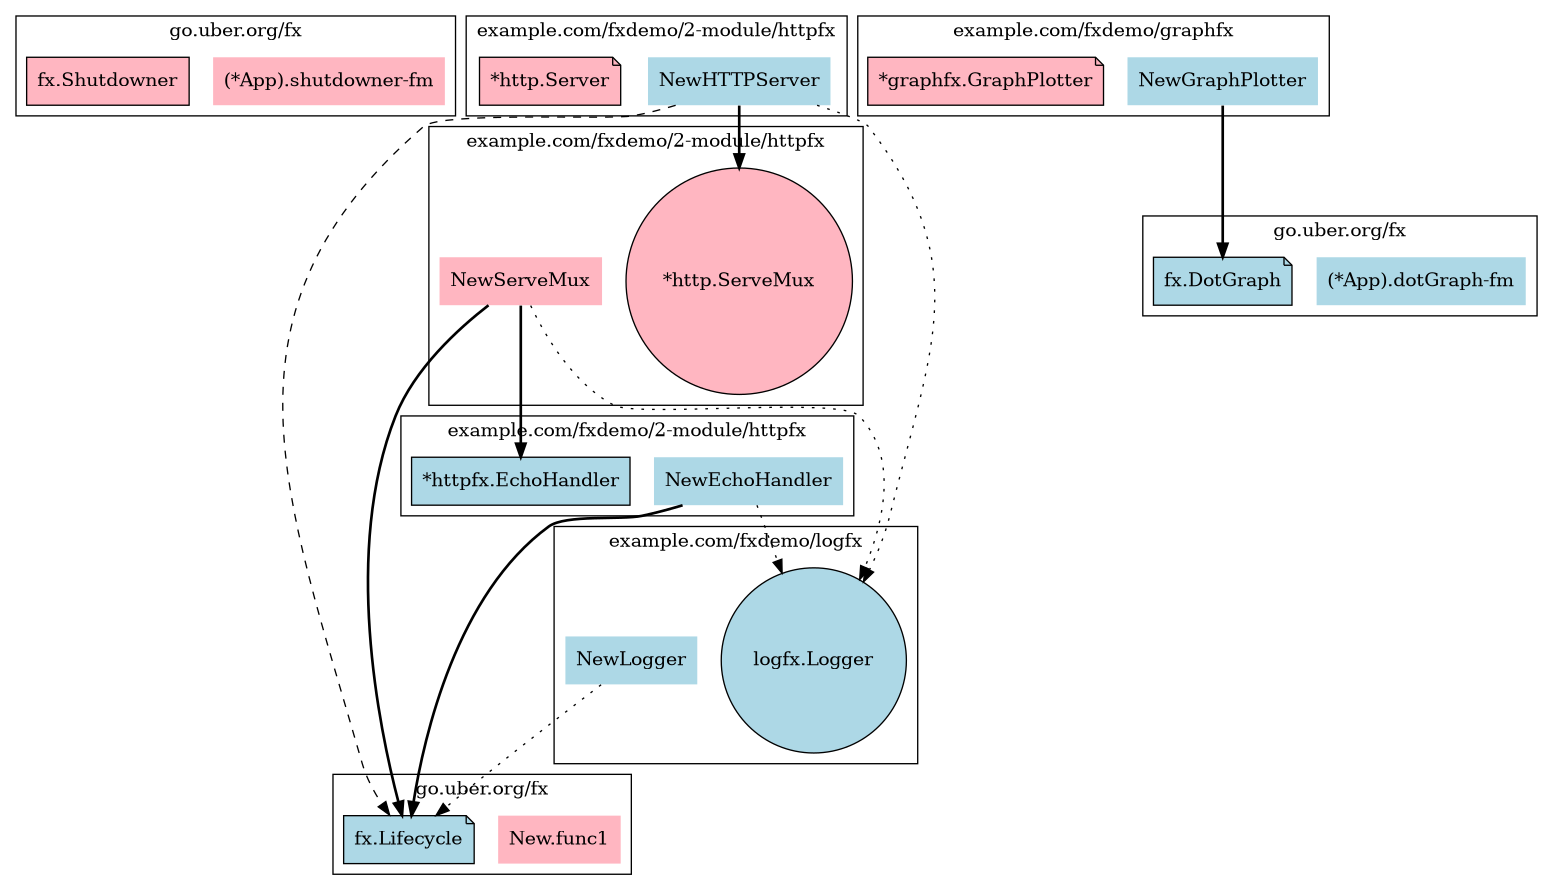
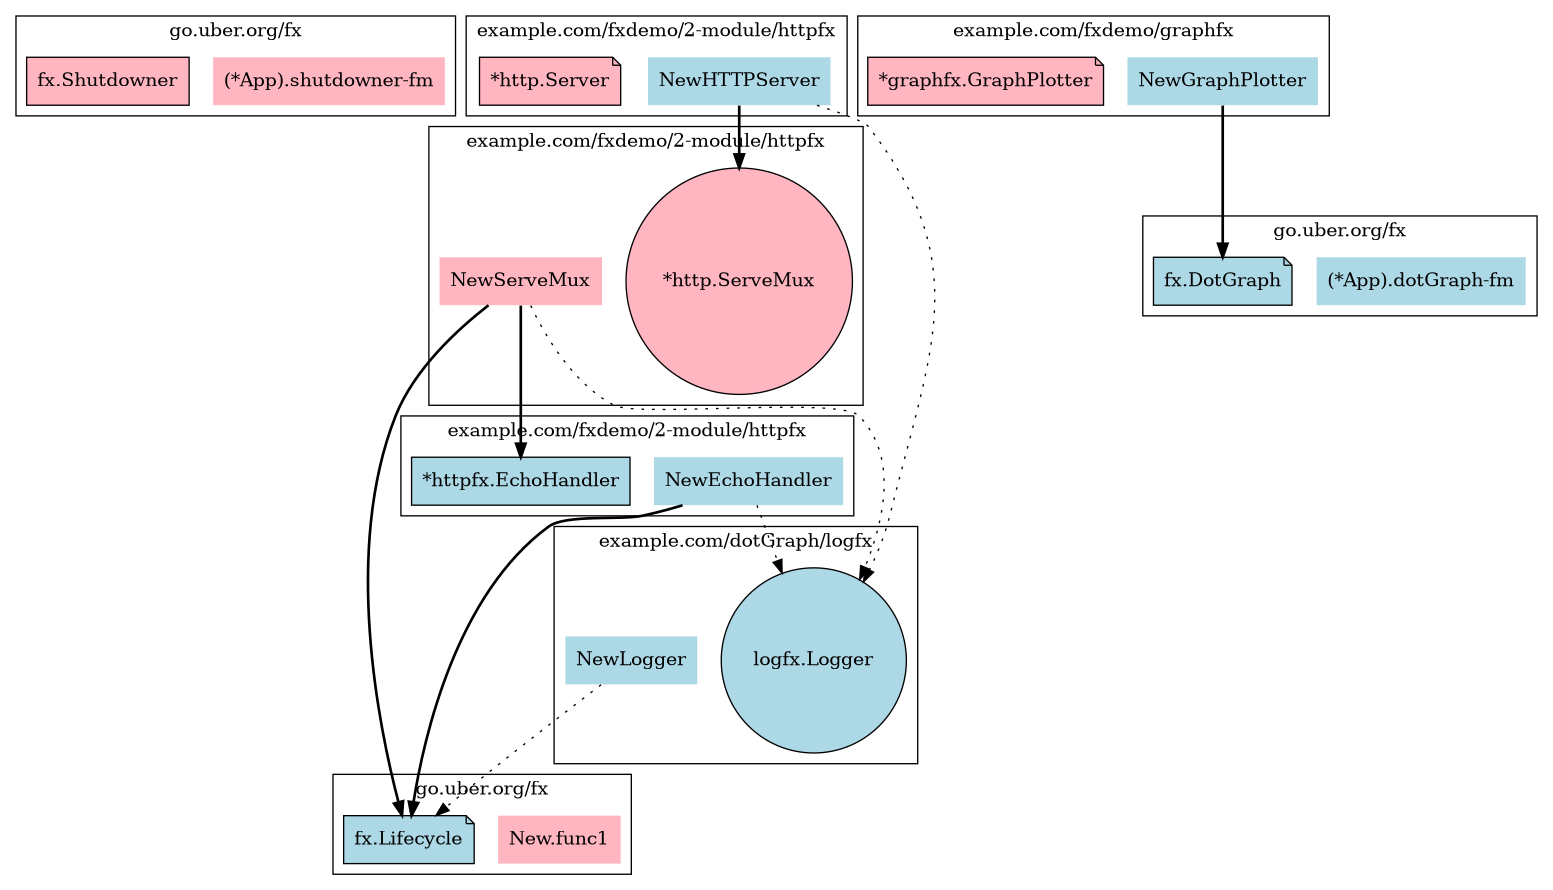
edge "NewHTTPServer" -> "fx.Lifecycle": removed
cluster "example.com/fxdemo/logfx": label "example.com/fxdemo/logfx" -> "example.com/dotGraph/logfx"
